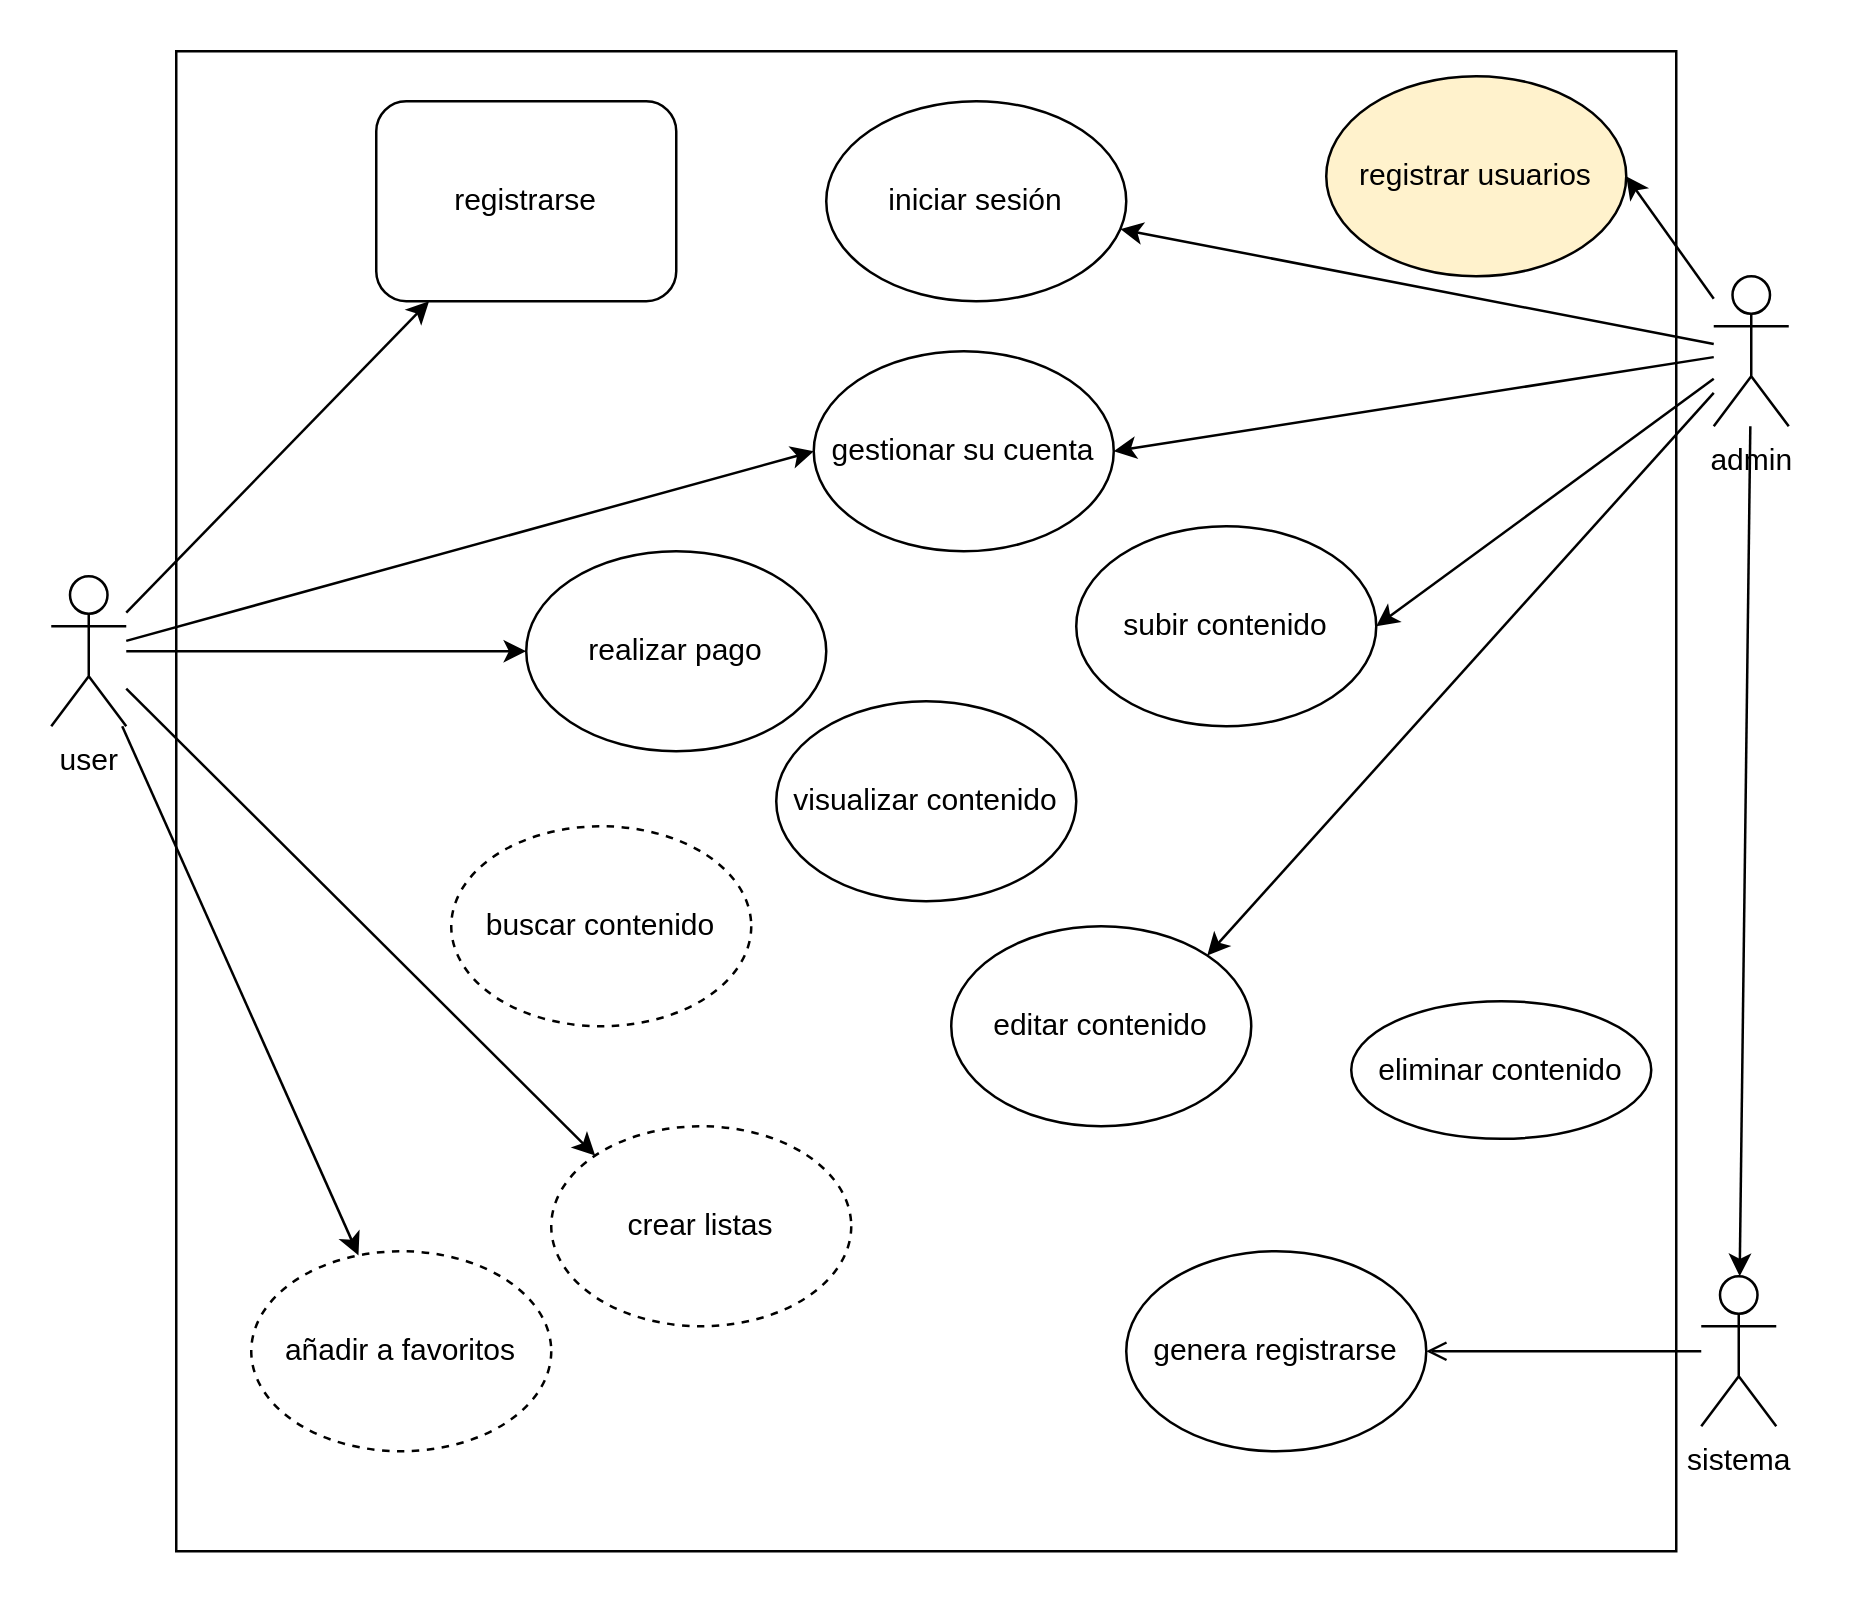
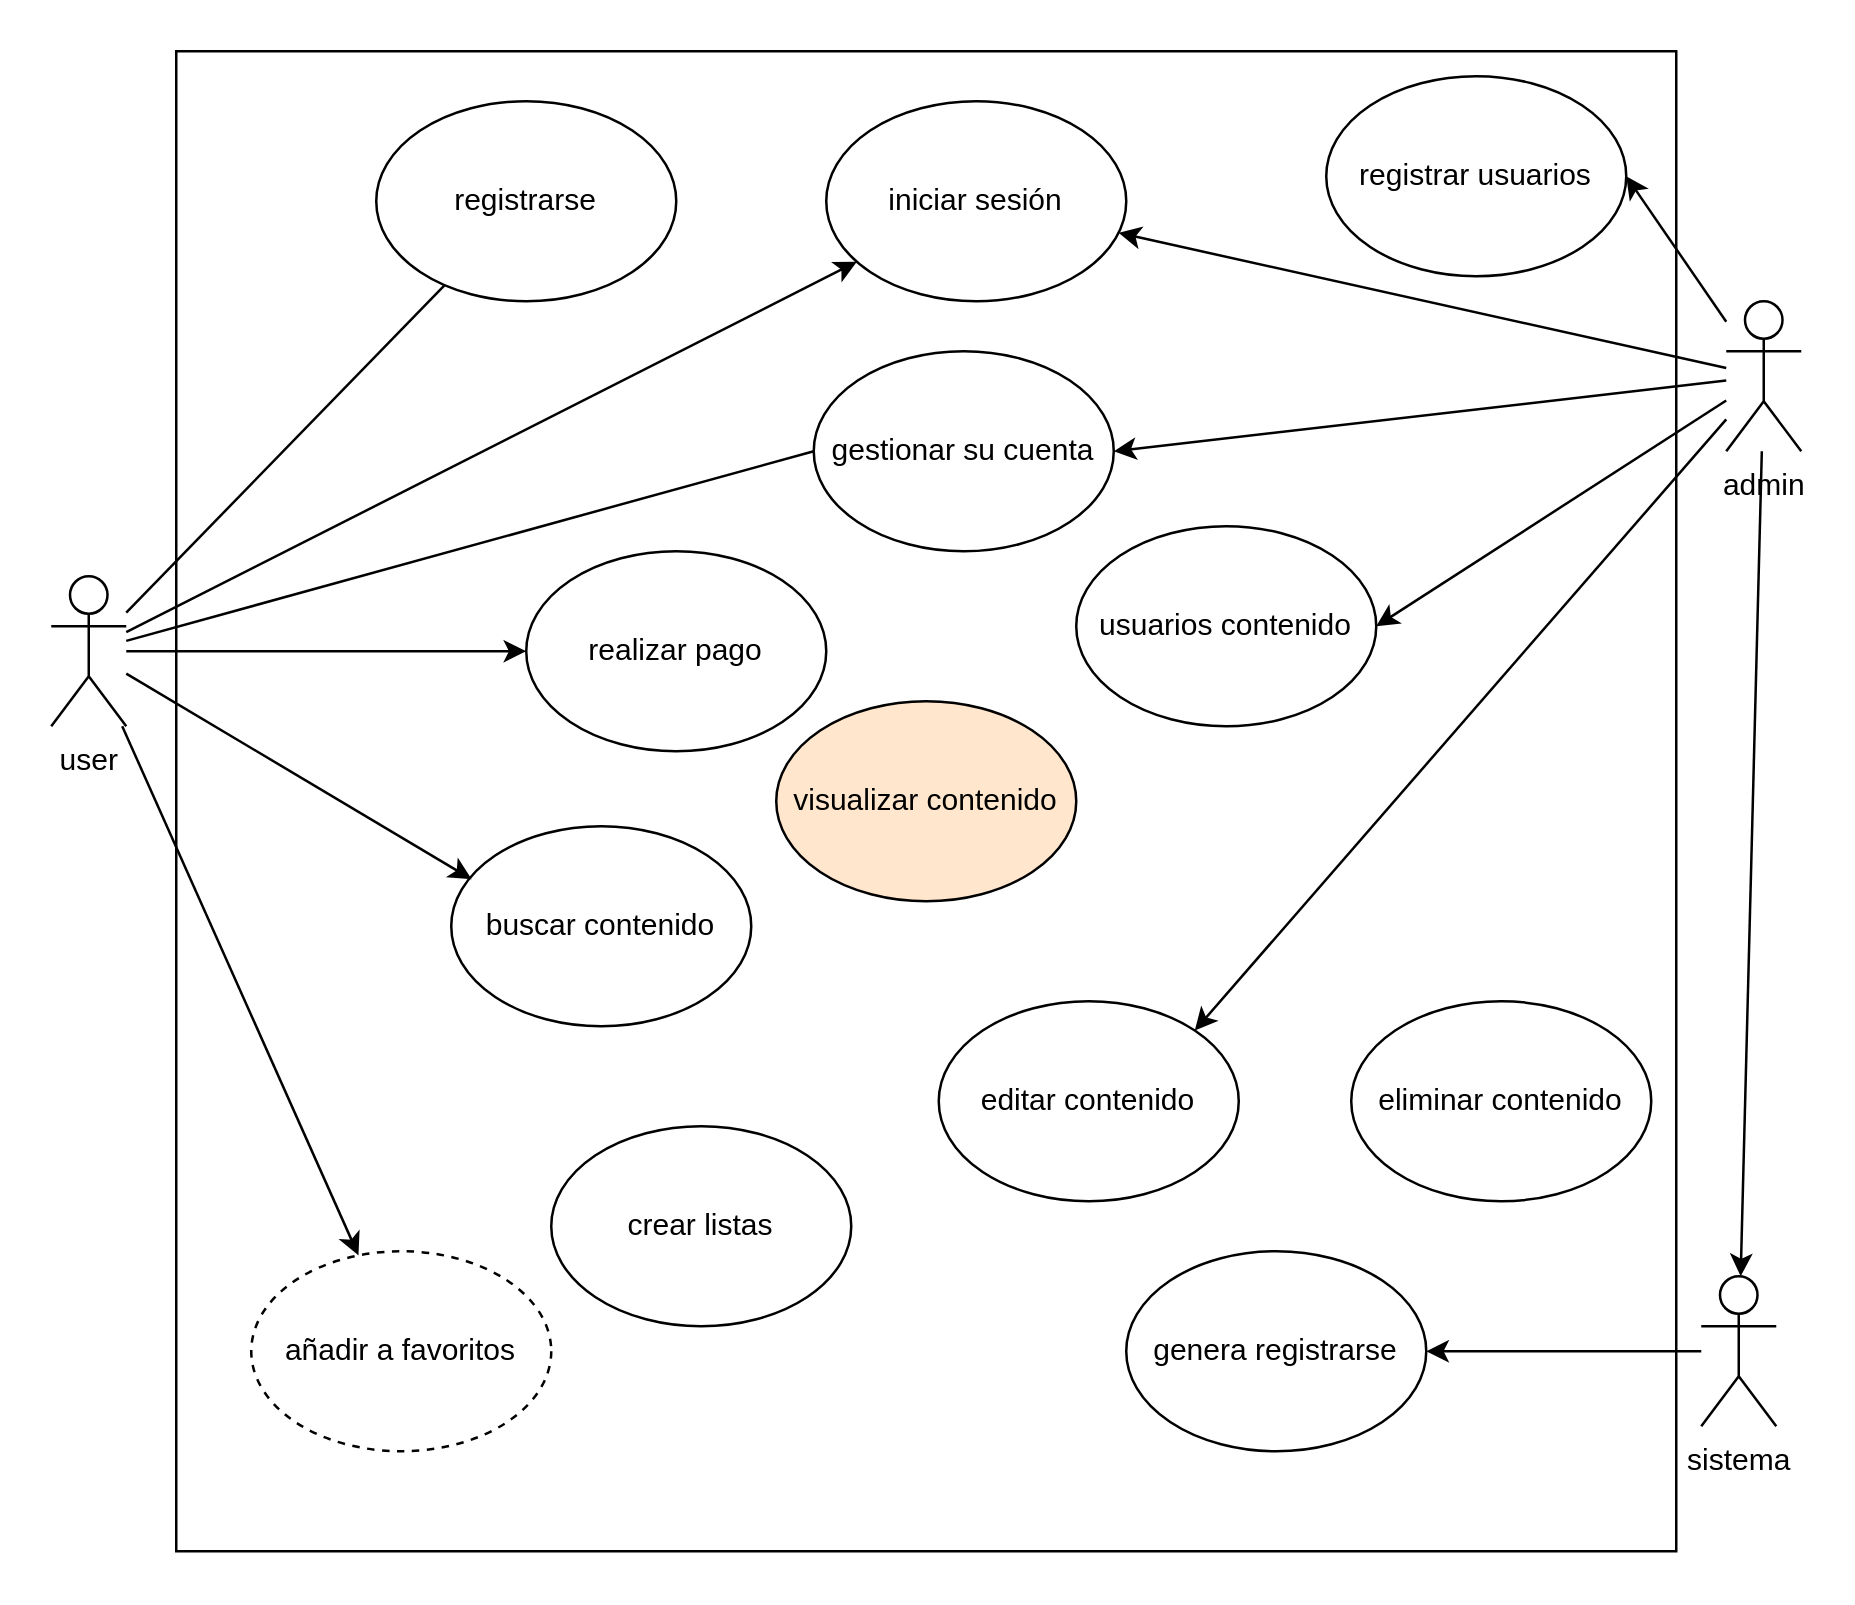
node "registrar usuarios": fillcolor #fff2cc -> #ffffff
node "registrarse": shape rounded rectangle -> ellipse
edge "user" -> "registrarse": arrowhead classic -> none
node "admin": moved (1751, 351) -> (1764, 376)
edge "user" -> "iniciar sesión": added
edge "user" -> "gestionar su cuenta": arrowhead classic -> none
node "subir contenido": label "subir contenido" -> "usuarios contenido"
edge "user" -> "buscar contenido": added
node "visualizar contenido": fillcolor #ffffff -> #ffe6cc
edge "user" -> "crear listas": removed
node "buscar contenido": style dashed -> solid
node "editar contenido": moved (1101, 1026) -> (1089, 1101)
node "eliminar contenido": size 300x138 -> 300x200
node "crear listas": style dashed -> solid
edge "sistema" -> "genera registrarse": arrowhead open -> classic
